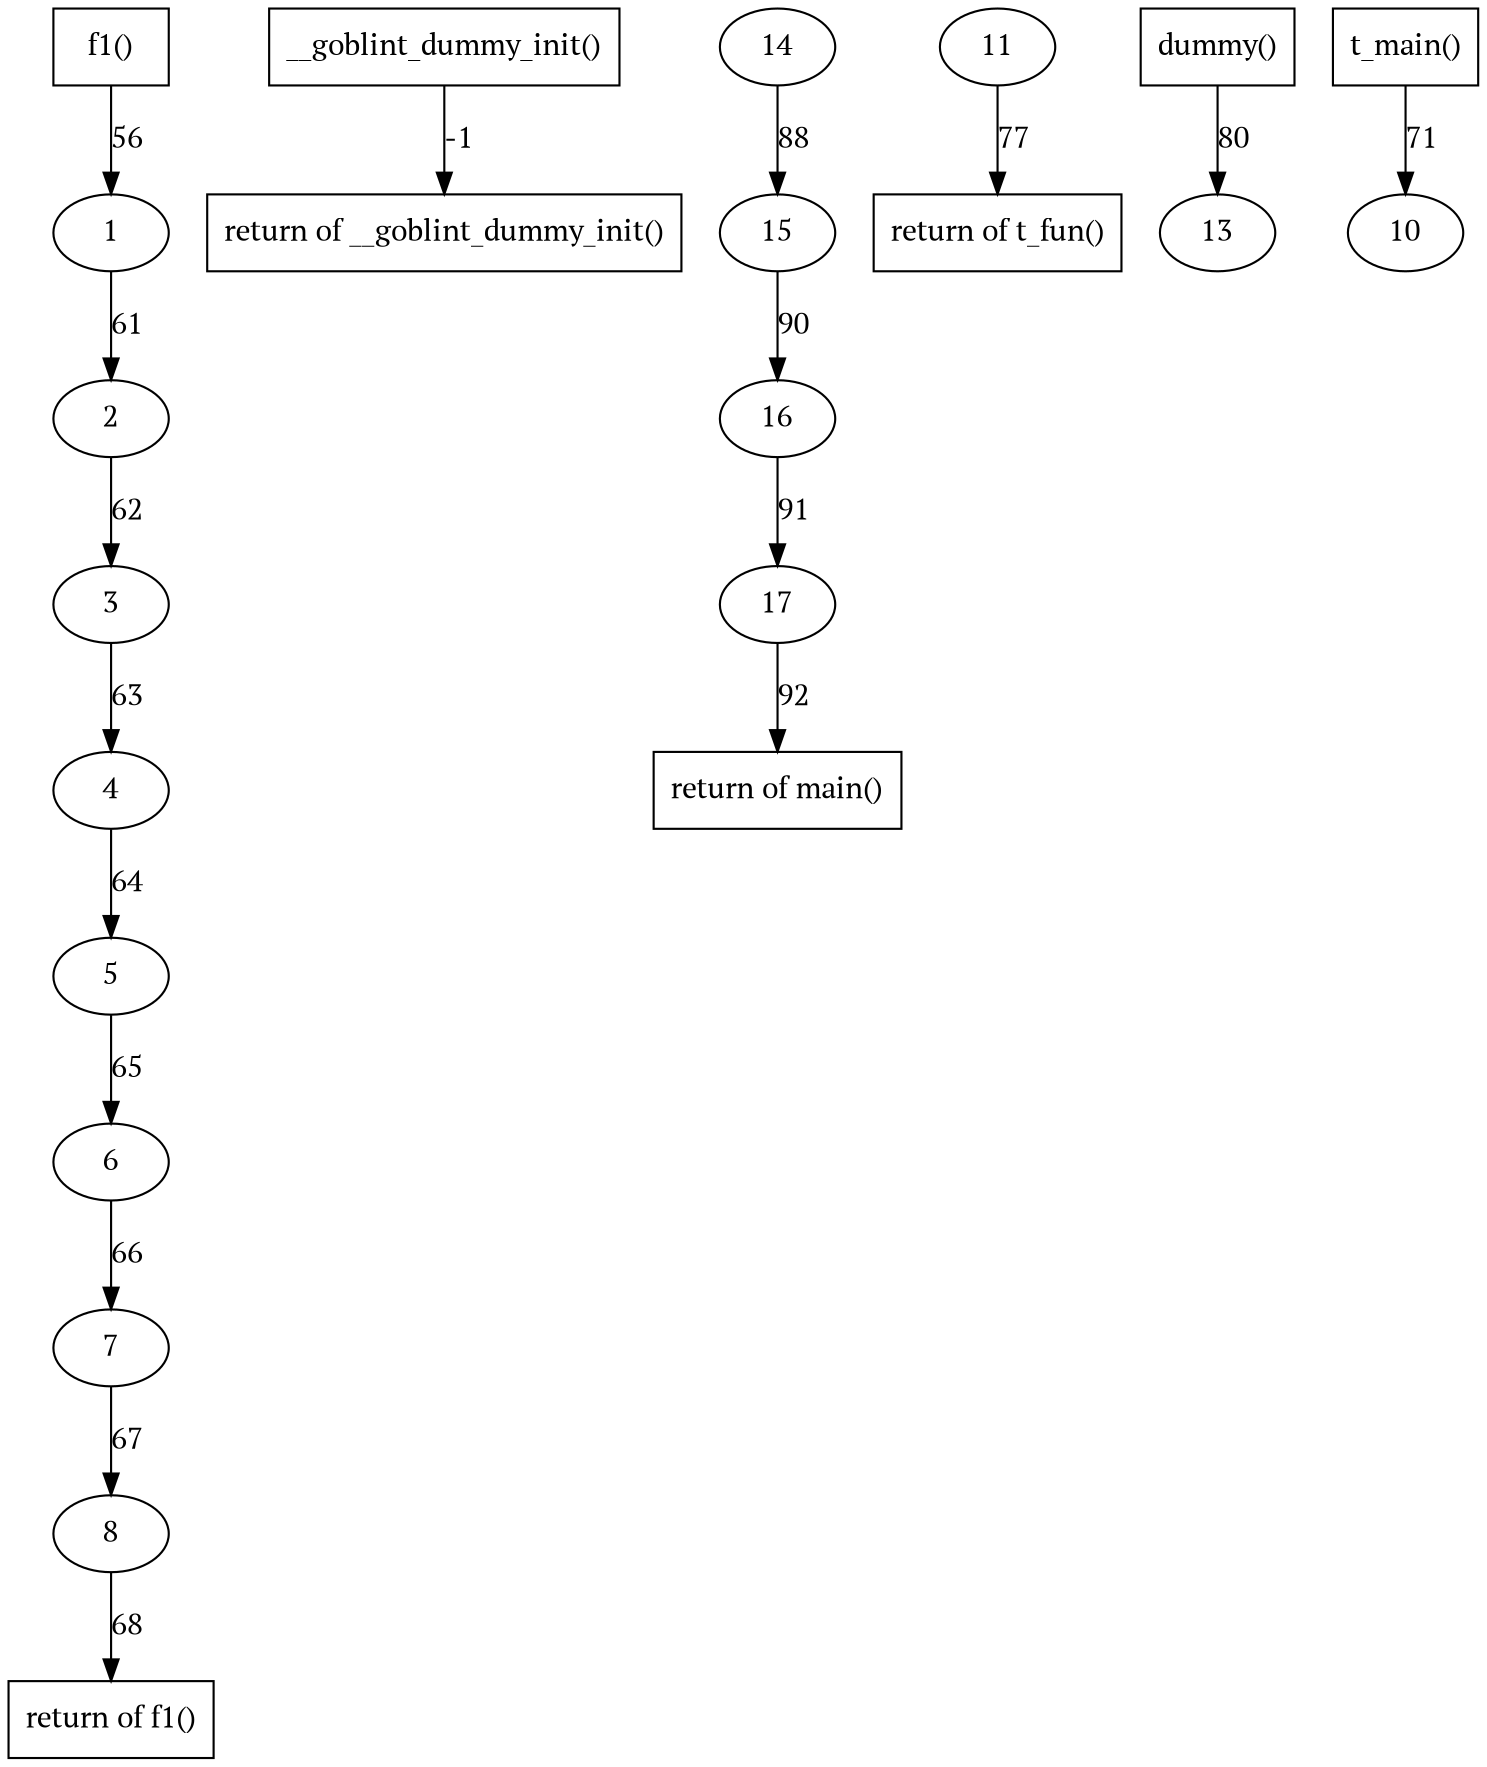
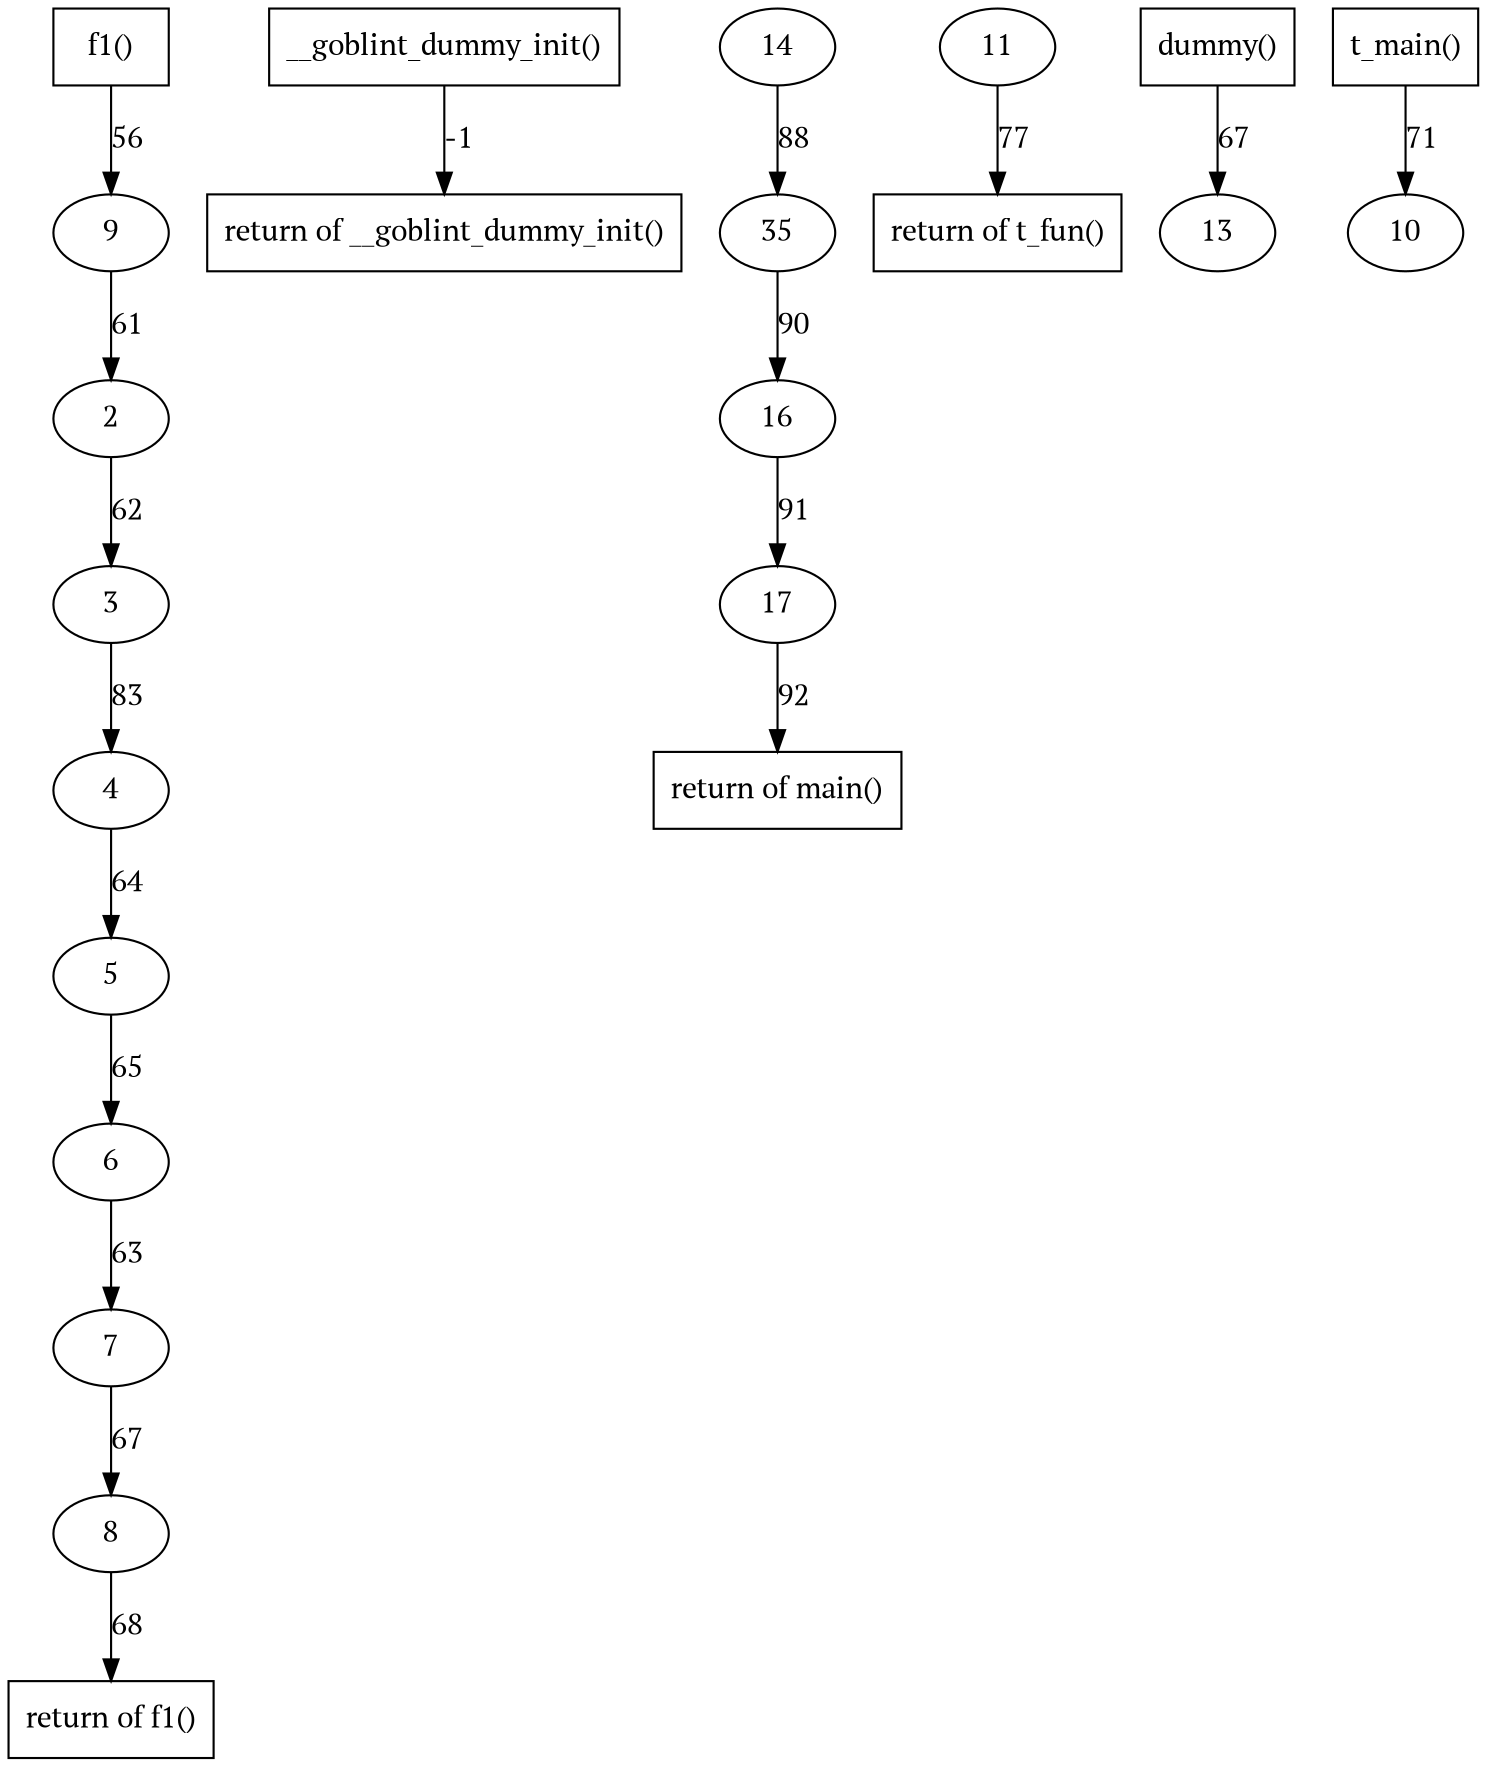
edge "dummy()" -> "13": label "80" -> "67"
node "1": label "1" -> "9"
node "15": label "15" -> "35"
edge "3" -> "4": label "63" -> "83"
edge "6" -> "7": label "66" -> "63"
